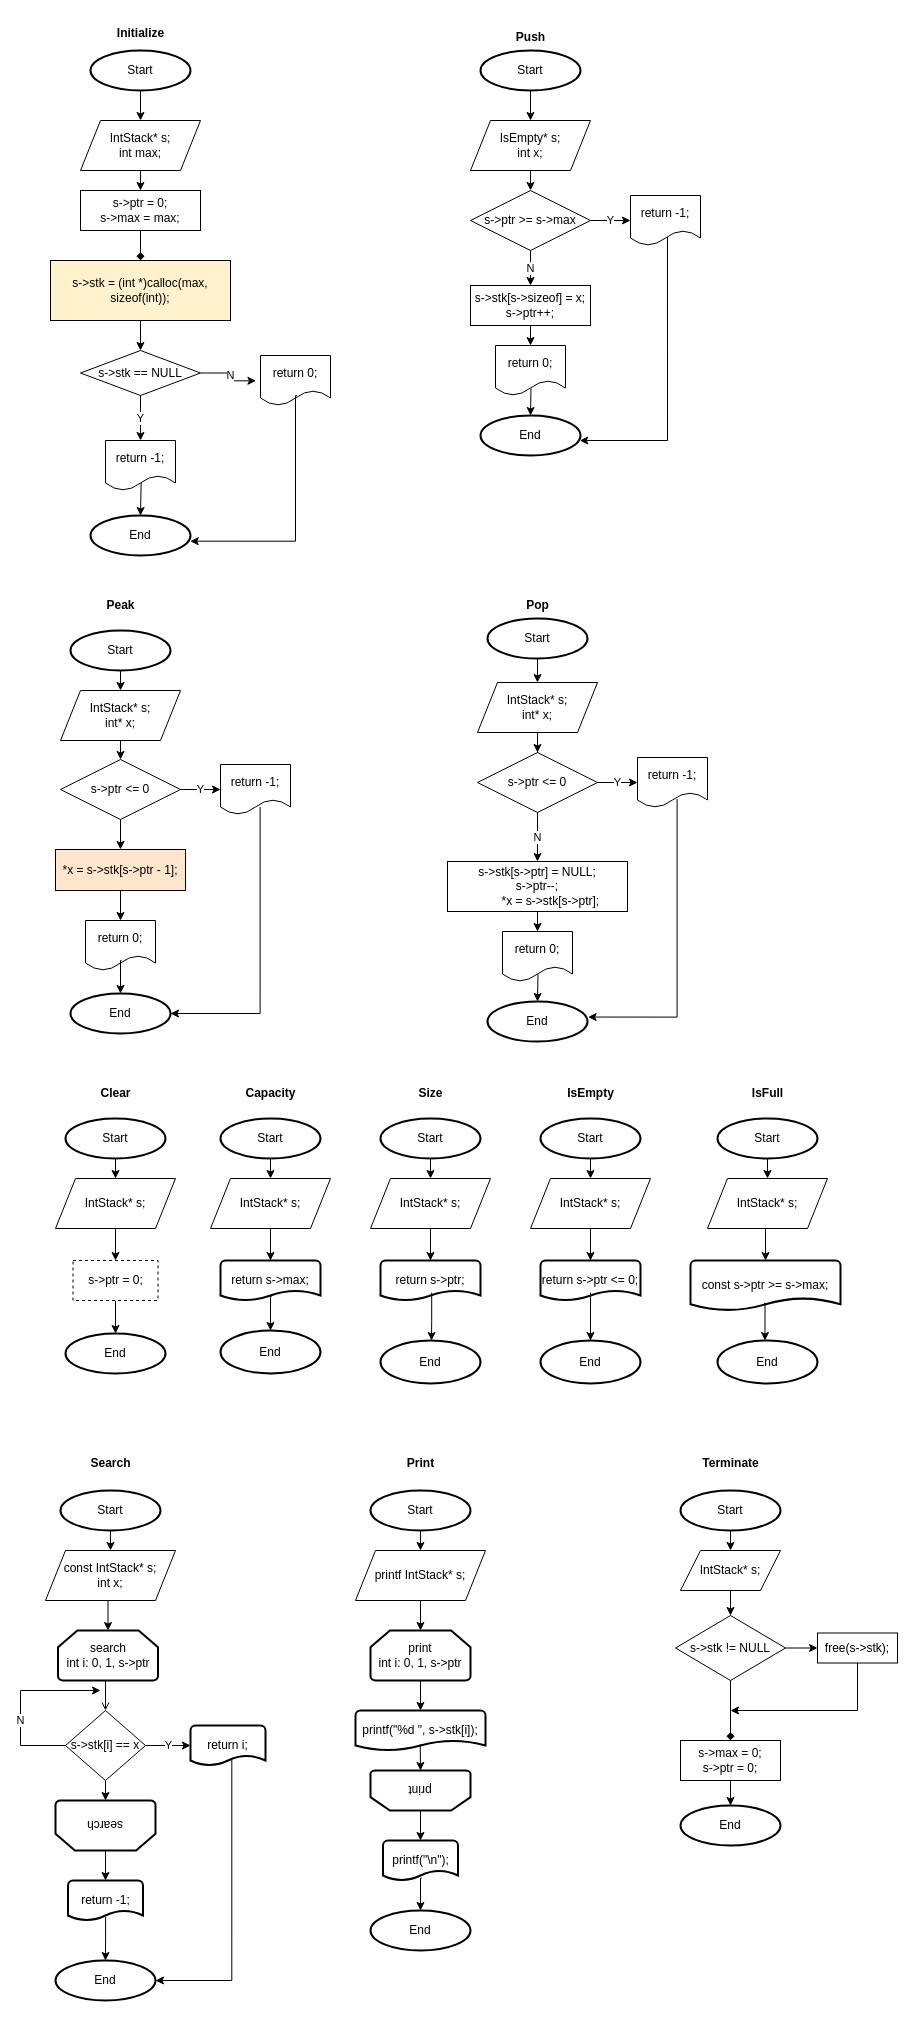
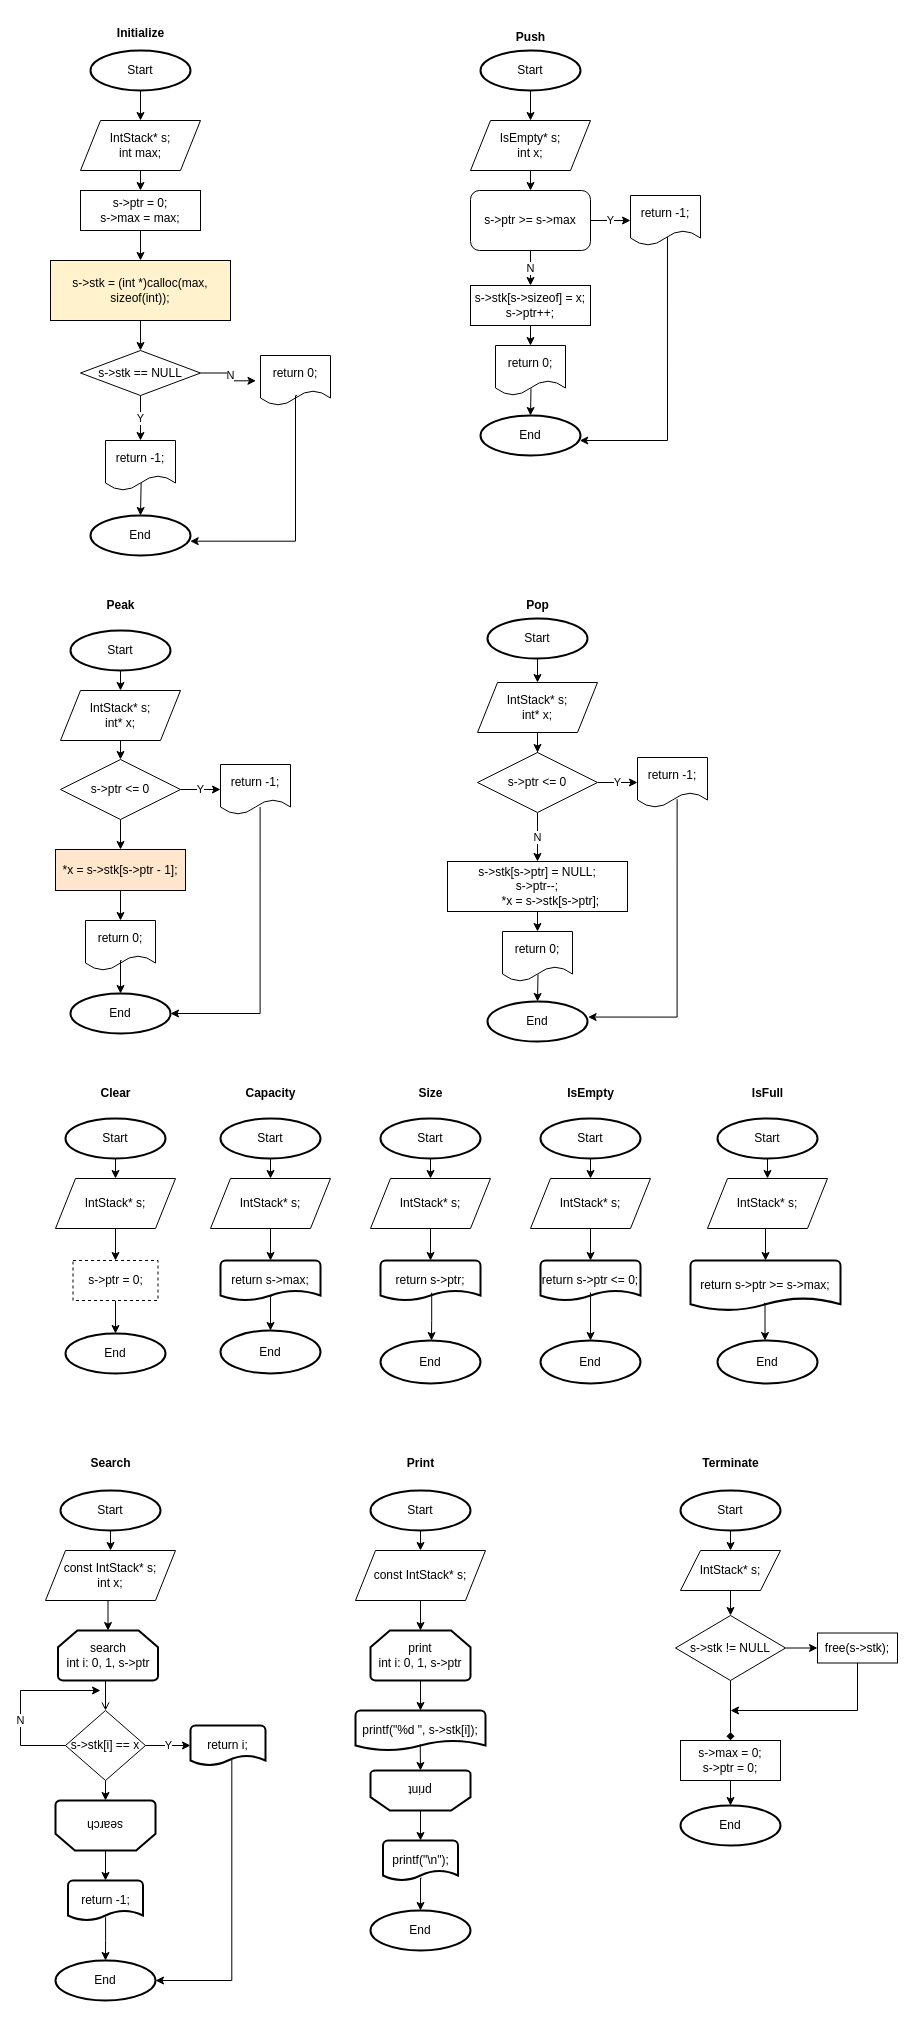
node "s->ptr >= s->max": shape diamond -> rounded rectangle
edge "s->ptr = 0; s->max = max;" -> "s->stk = (int *)calloc(max, sizeof(int));": arrowhead diamond -> classic
node "const s->ptr >= s->max;": label "const s->ptr >= s->max;" -> "return s->ptr >= s->max;"
node "printf IntStack* s;": label "printf IntStack* s;" -> "const IntStack* s;"
